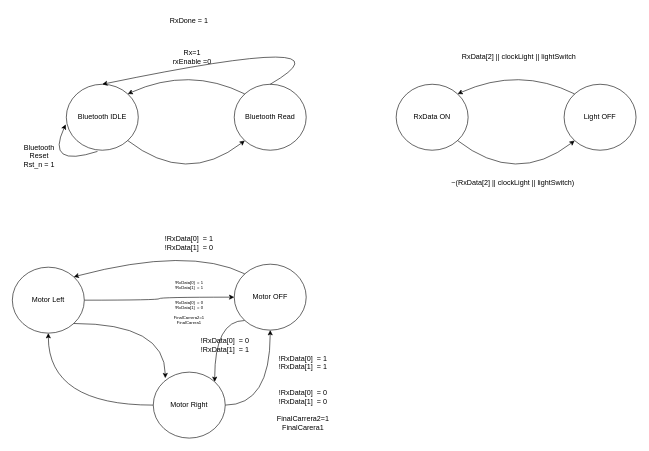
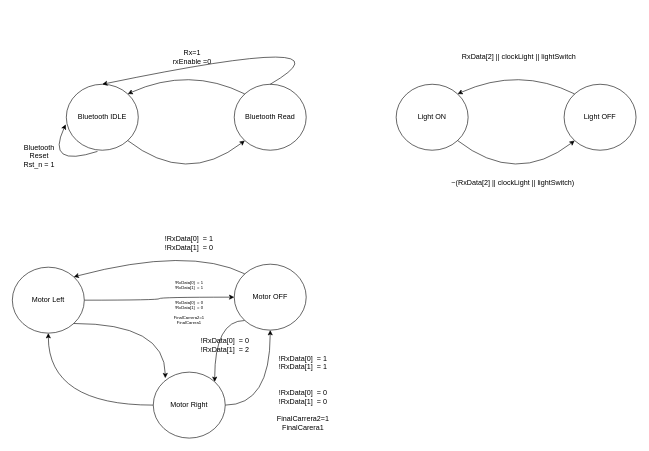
node "RxDone = 1": removed
node "RxData ON": label "RxData ON" -> "Light ON"
node "!RxData[0] = 0 !RxData[1] = 1": label "!RxData[0] = 0 !RxData[1] = 1" -> "!RxData[0] = 0 !RxData[1] = 2"
